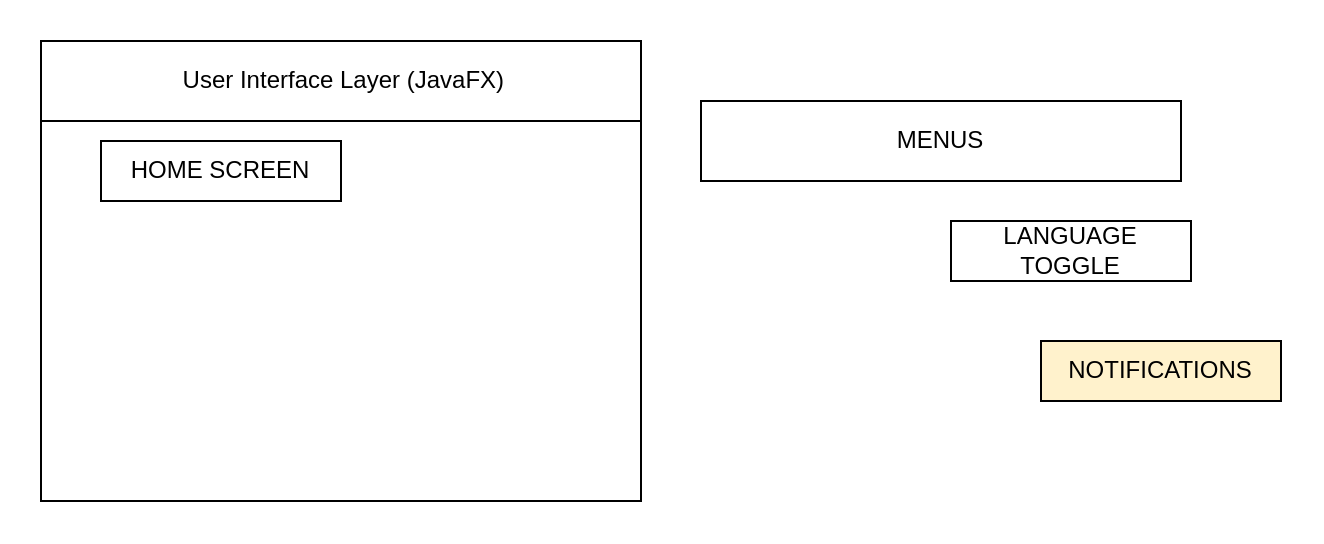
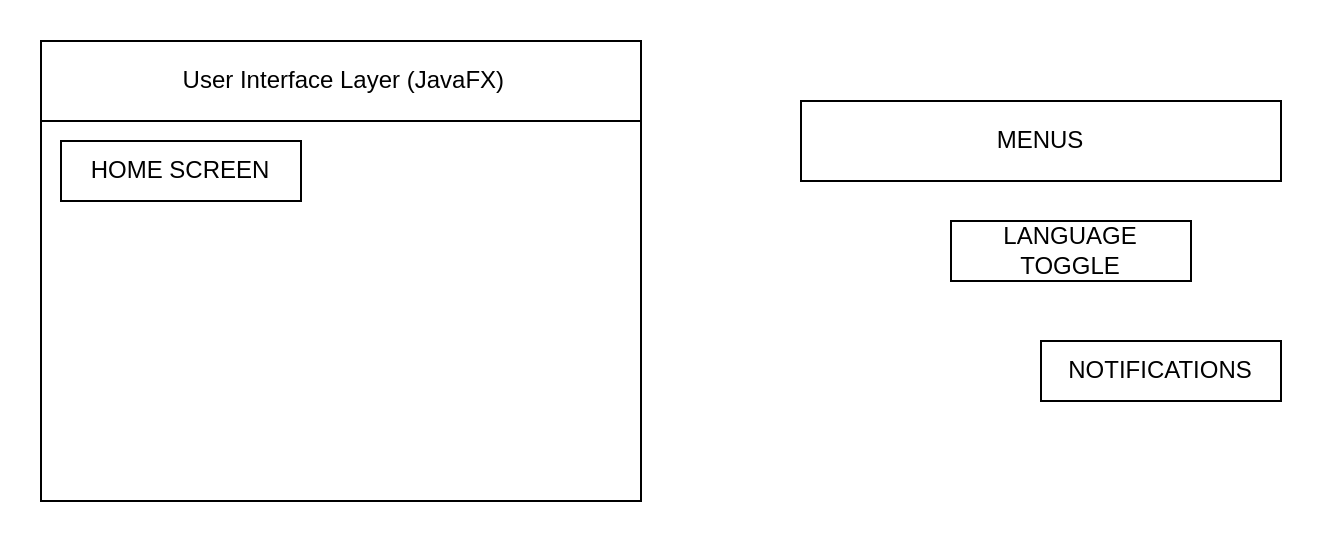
node "MENUS": moved (941, 141) -> (1041, 141)
node "HOME SCREEN": moved (221, 171) -> (181, 171)
node "NOTIFICATIONS": fillcolor #fff2cc -> #ffffff
